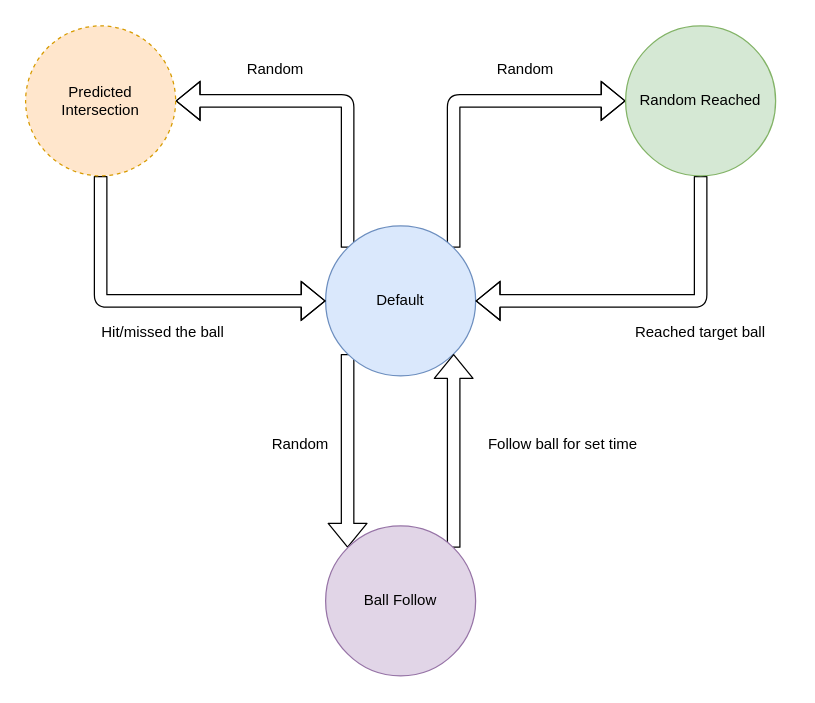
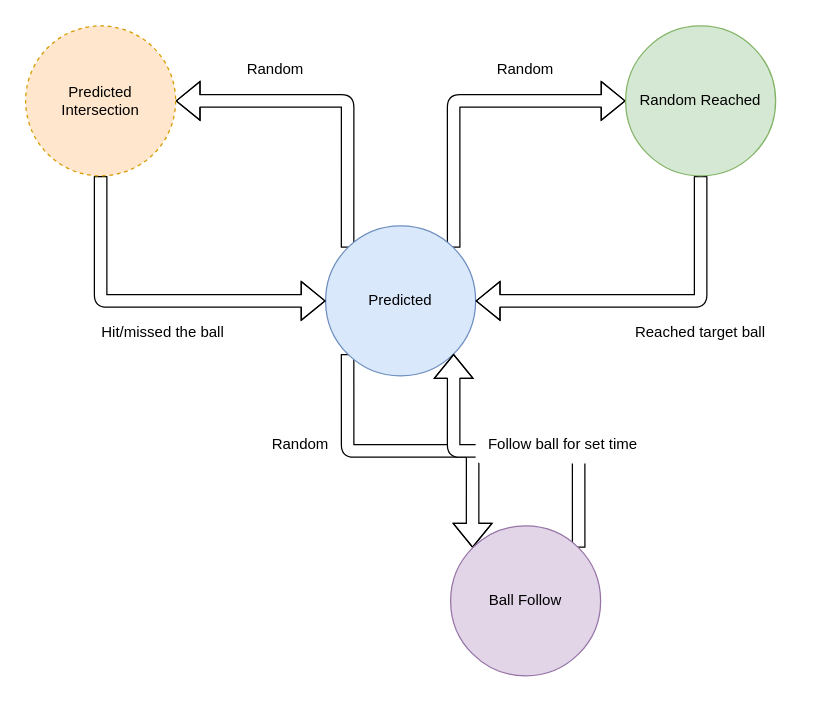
node "Default": label "Default" -> "Predicted"
node "Ball Follow": moved (401, 601) -> (526, 601)
